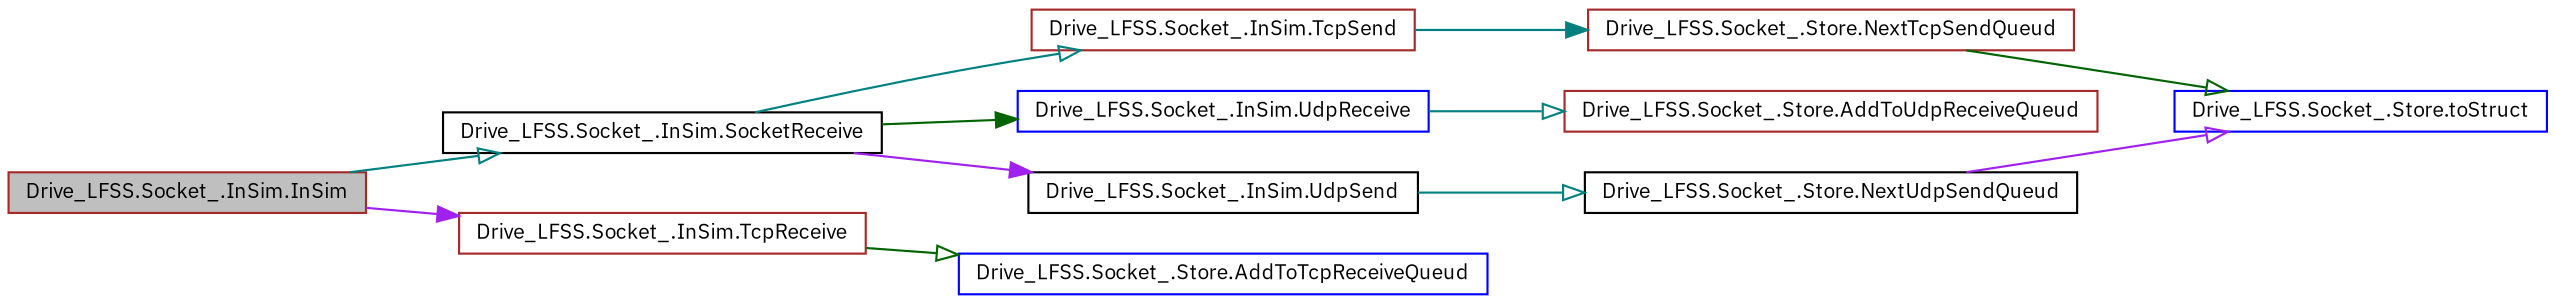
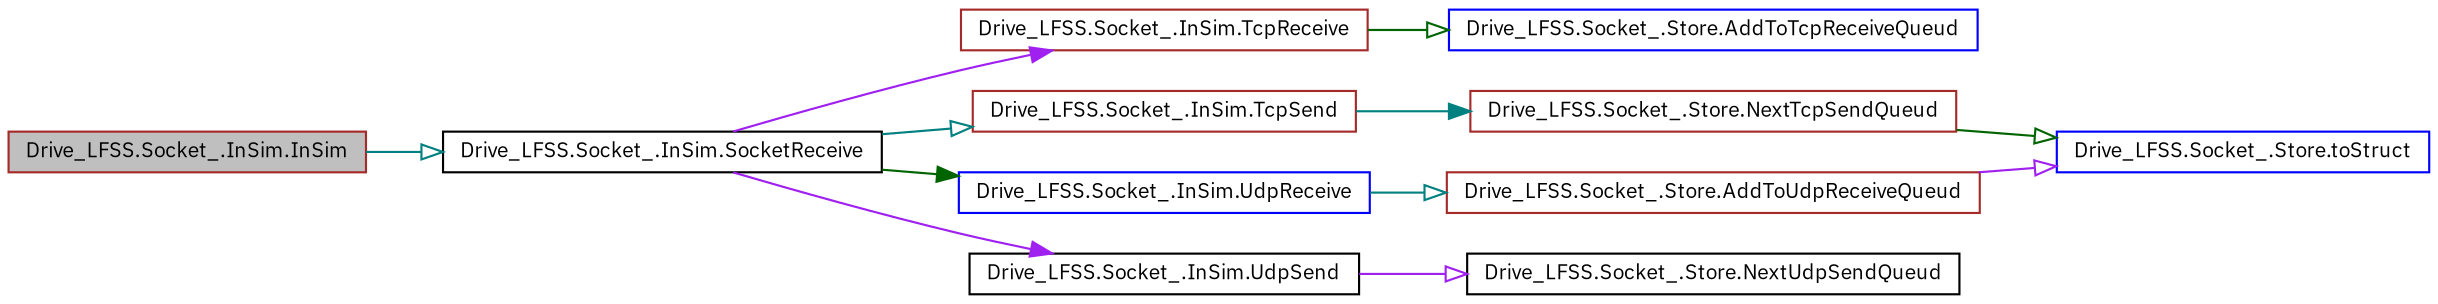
edge "Drive_LFSS.Socket_.Store.NextUdpSendQueud" -> "Drive_LFSS.Socket_.Store.toStruct": now "Drive_LFSS.Socket_.Store.AddToUdpReceiveQueud" -> "Drive_LFSS.Socket_.Store.toStruct"
edge "Drive_LFSS.Socket_.InSim.UdpSend" -> "Drive_LFSS.Socket_.Store.NextUdpSendQueud": color teal -> purple
edge "Drive_LFSS.Socket_.InSim.InSim" -> "Drive_LFSS.Socket_.InSim.TcpReceive": now "Drive_LFSS.Socket_.InSim.SocketReceive" -> "Drive_LFSS.Socket_.InSim.TcpReceive"
